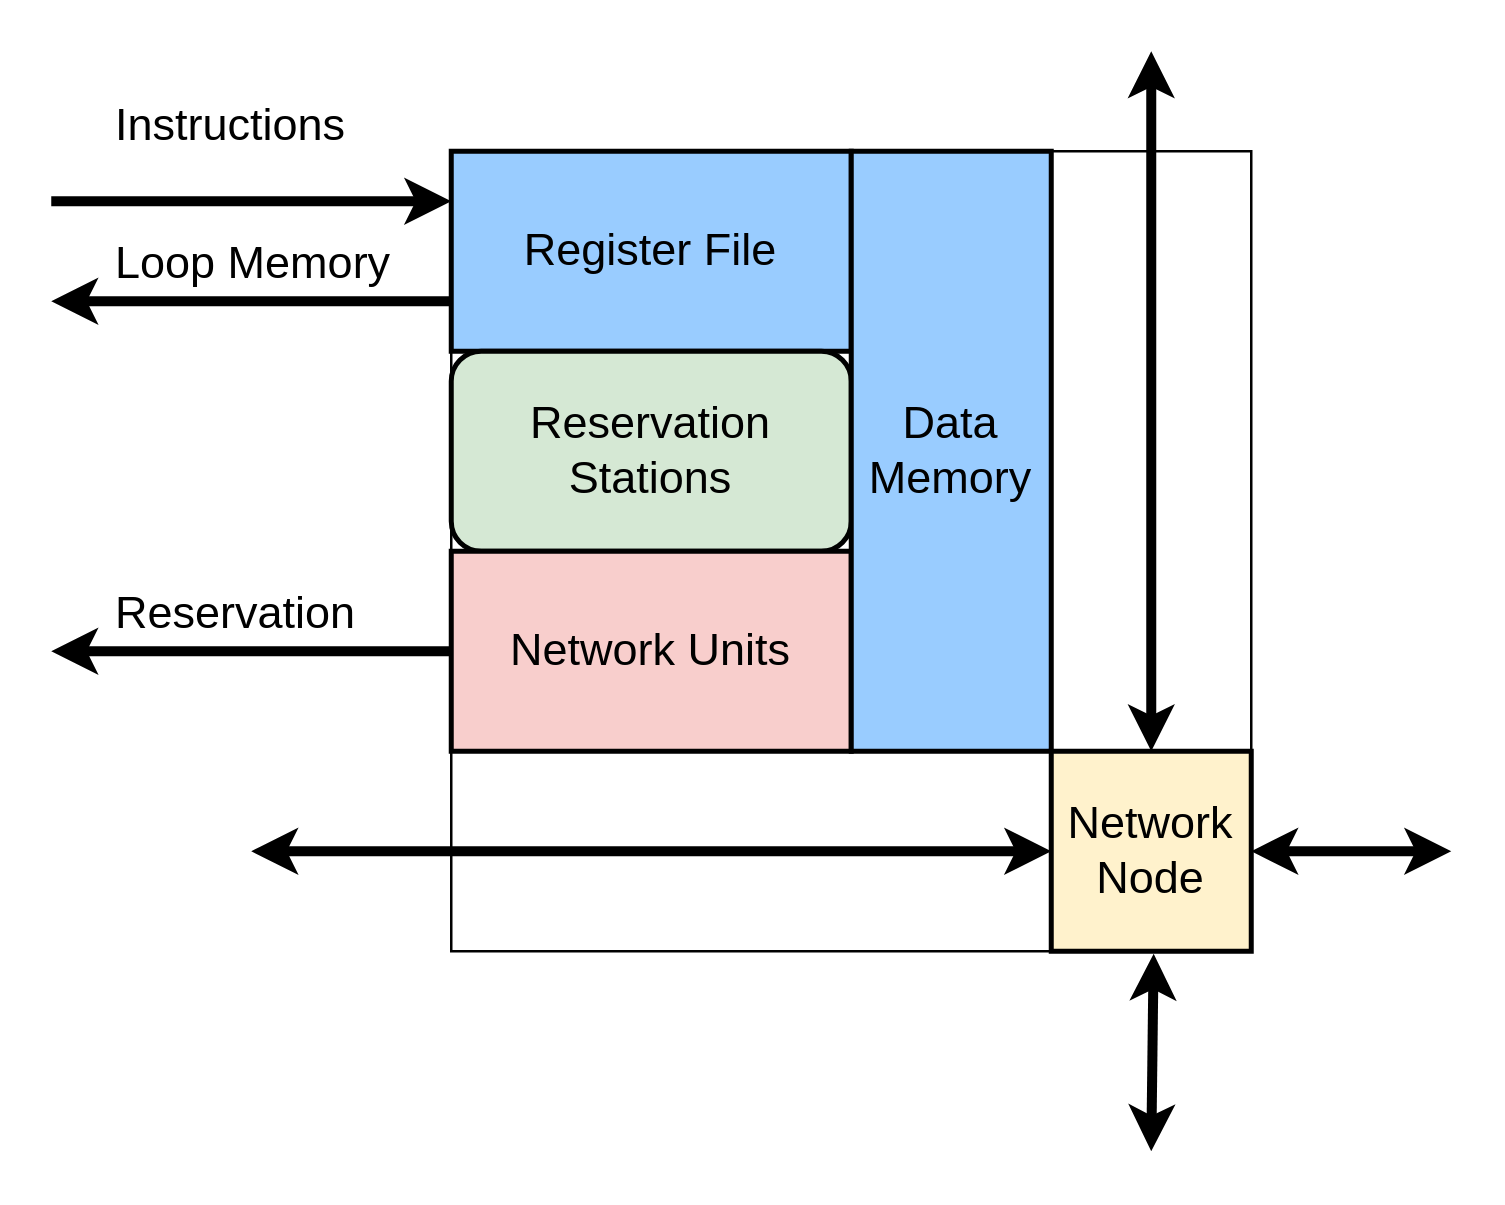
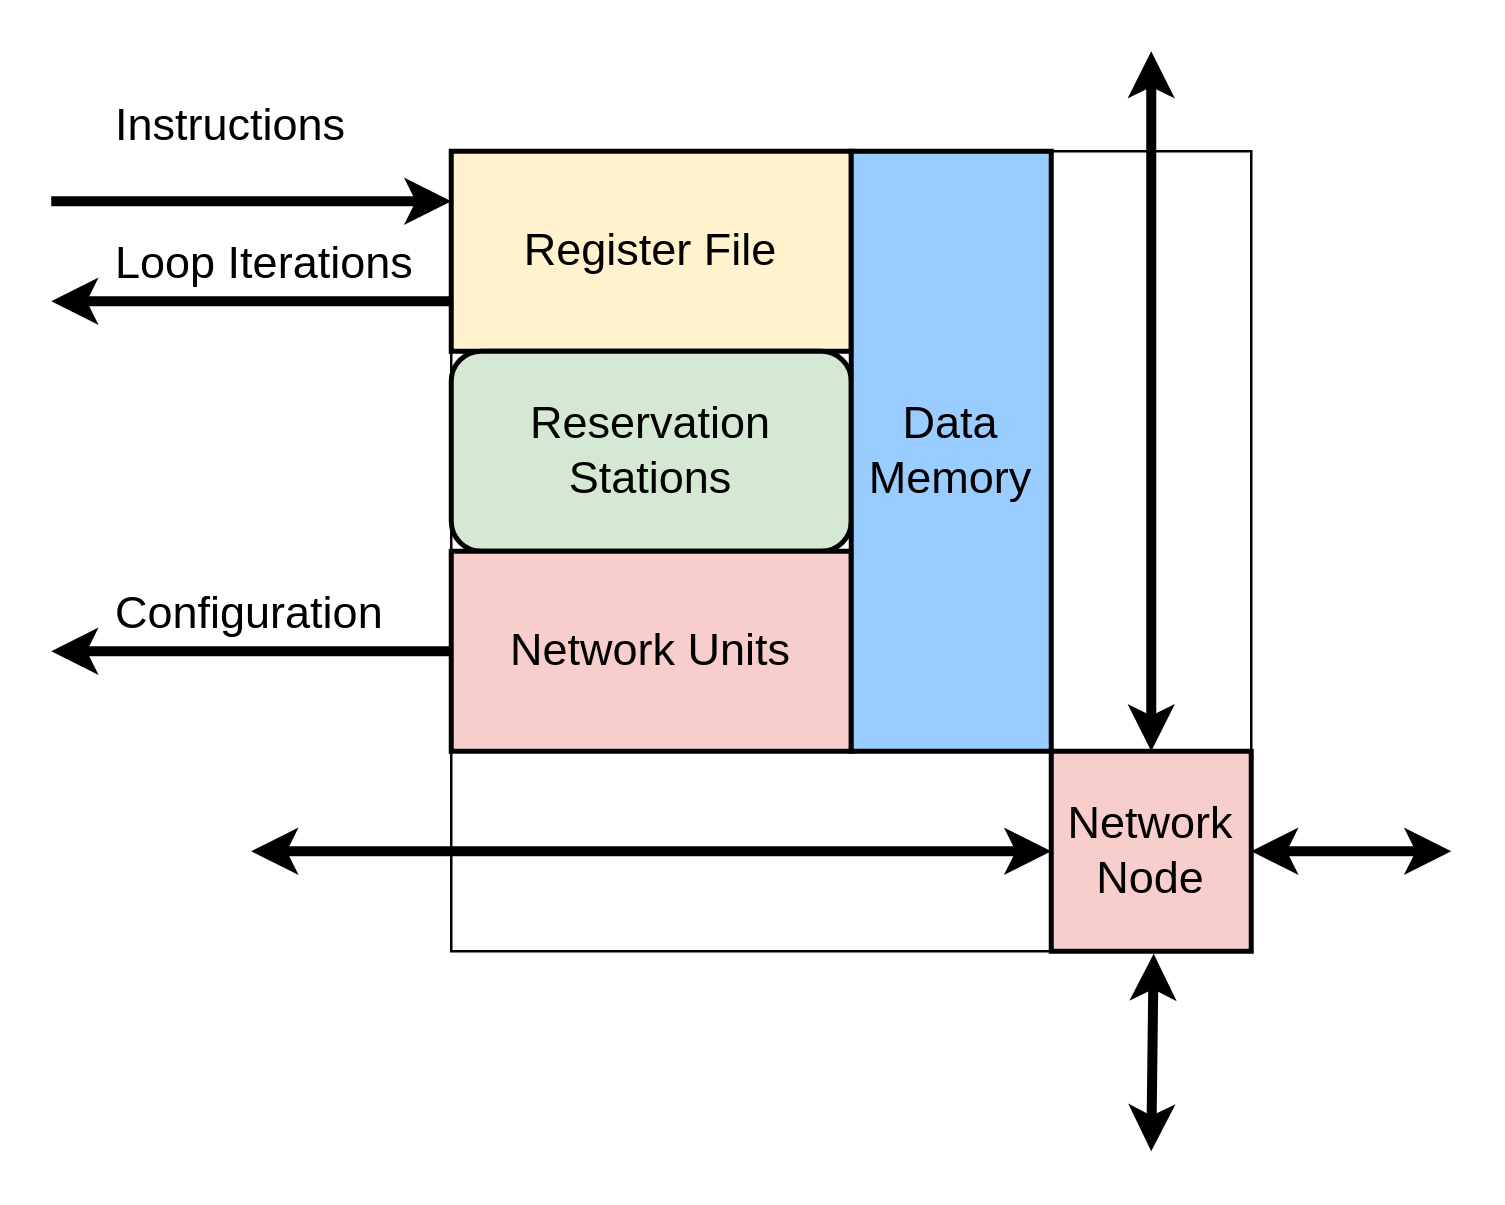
node "Register File": fillcolor #99ccff -> #fff2cc
node "Loop Memory": label "Loop Memory" -> "Loop Iterations"
node "Reservation": label "Reservation" -> "Configuration"
node "Network Node": fillcolor #fff2cc -> #f8cecc
